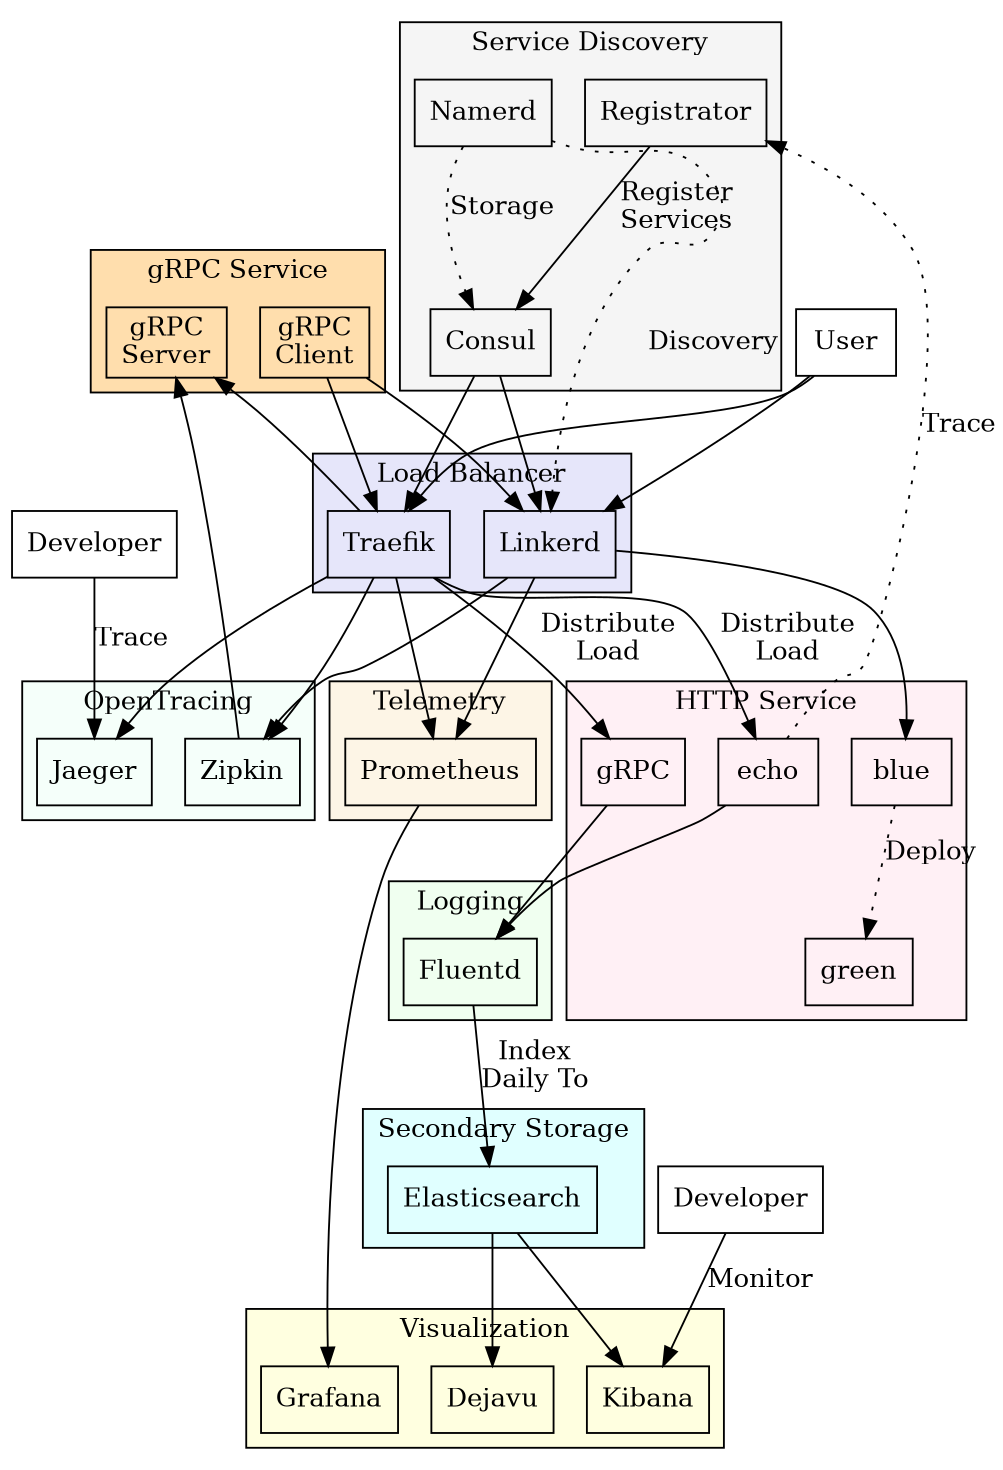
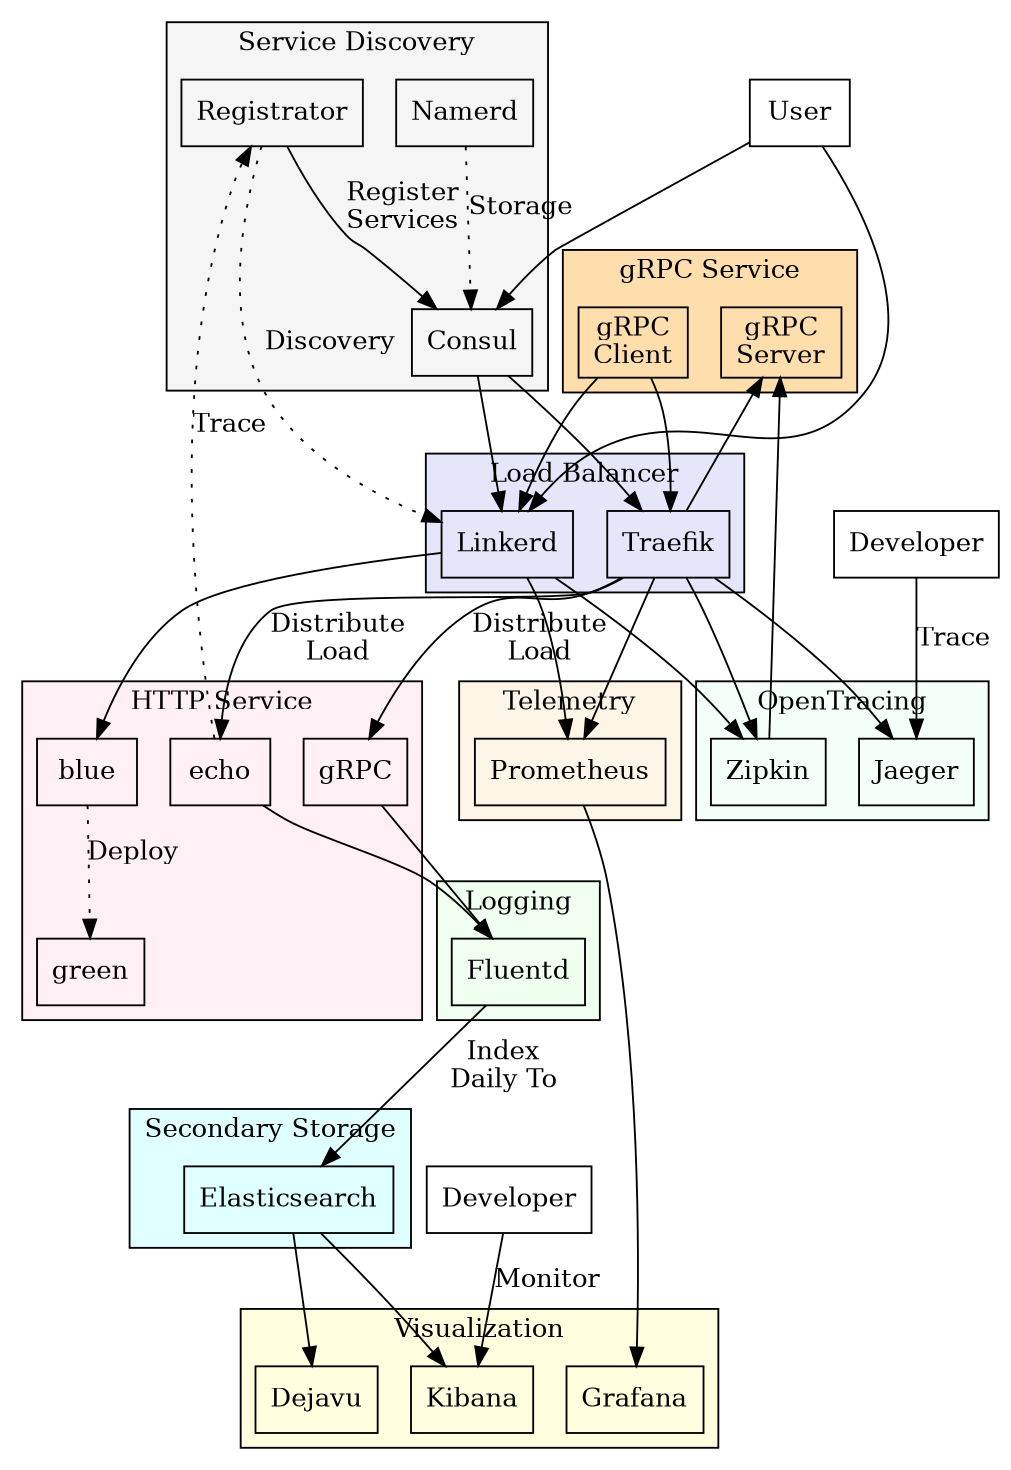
edge "Namerd" -> "Linkerd": now "Registrator" -> "Linkerd"
edge "User" -> "Traefik": now "User" -> "Consul"
